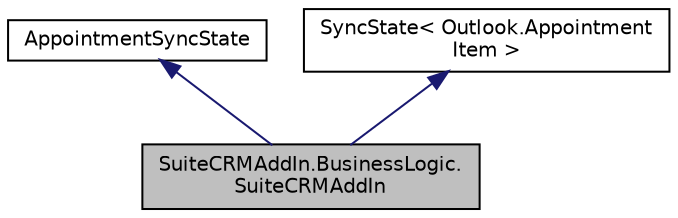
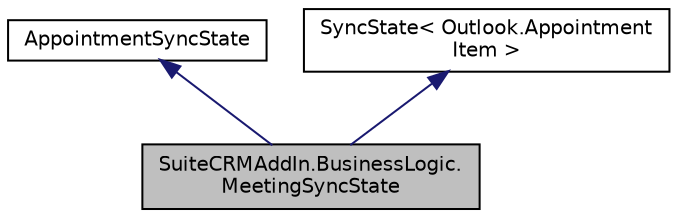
node "SuiteCRMAddIn.BusinessLogic. SuiteCRMAddIn": label "SuiteCRMAddIn.BusinessLogic. SuiteCRMAddIn" -> "SuiteCRMAddIn.BusinessLogic. MeetingSyncState"
